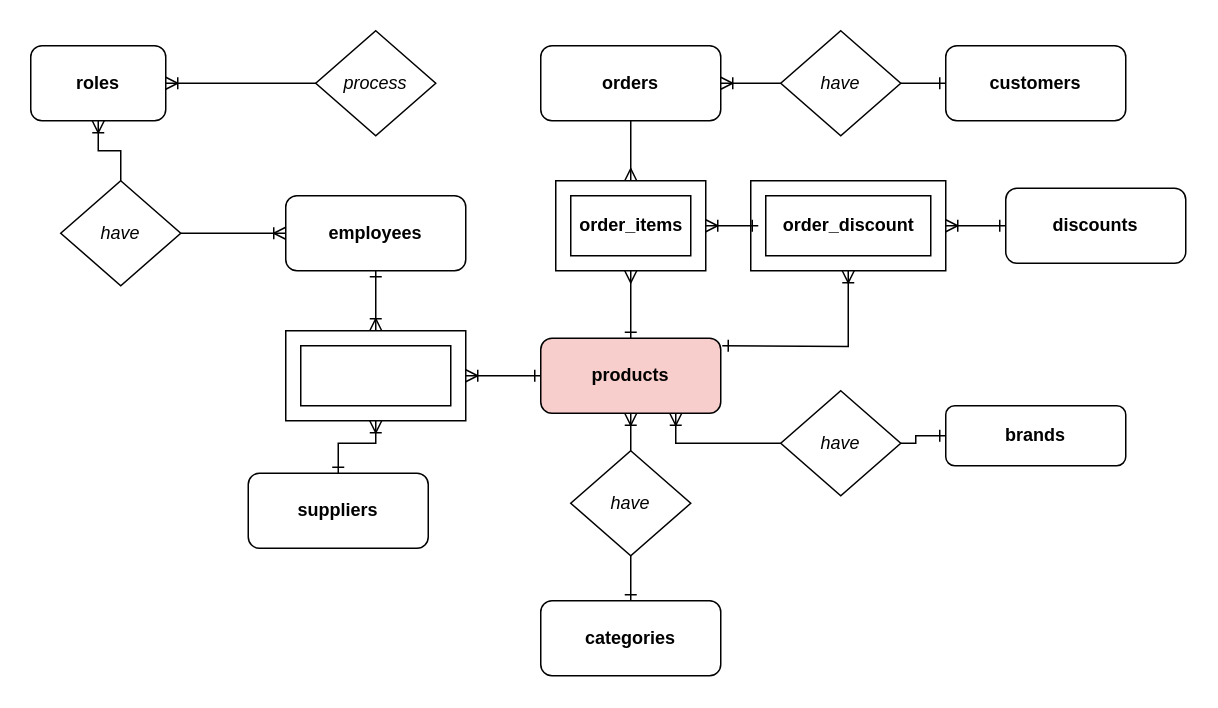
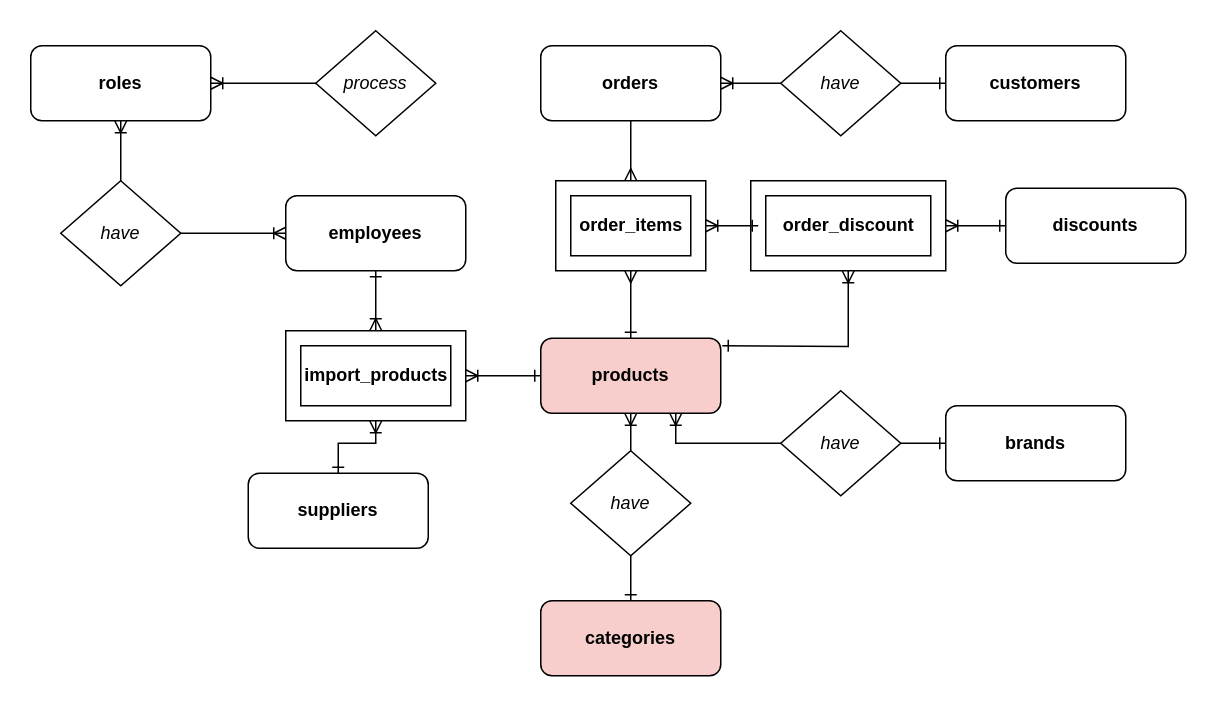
node "roles": size 135x75 -> 180x75
node "import_products": added
node "brands": size 180x60 -> 180x75
node "categories": fillcolor #ffffff -> #f8cecc
